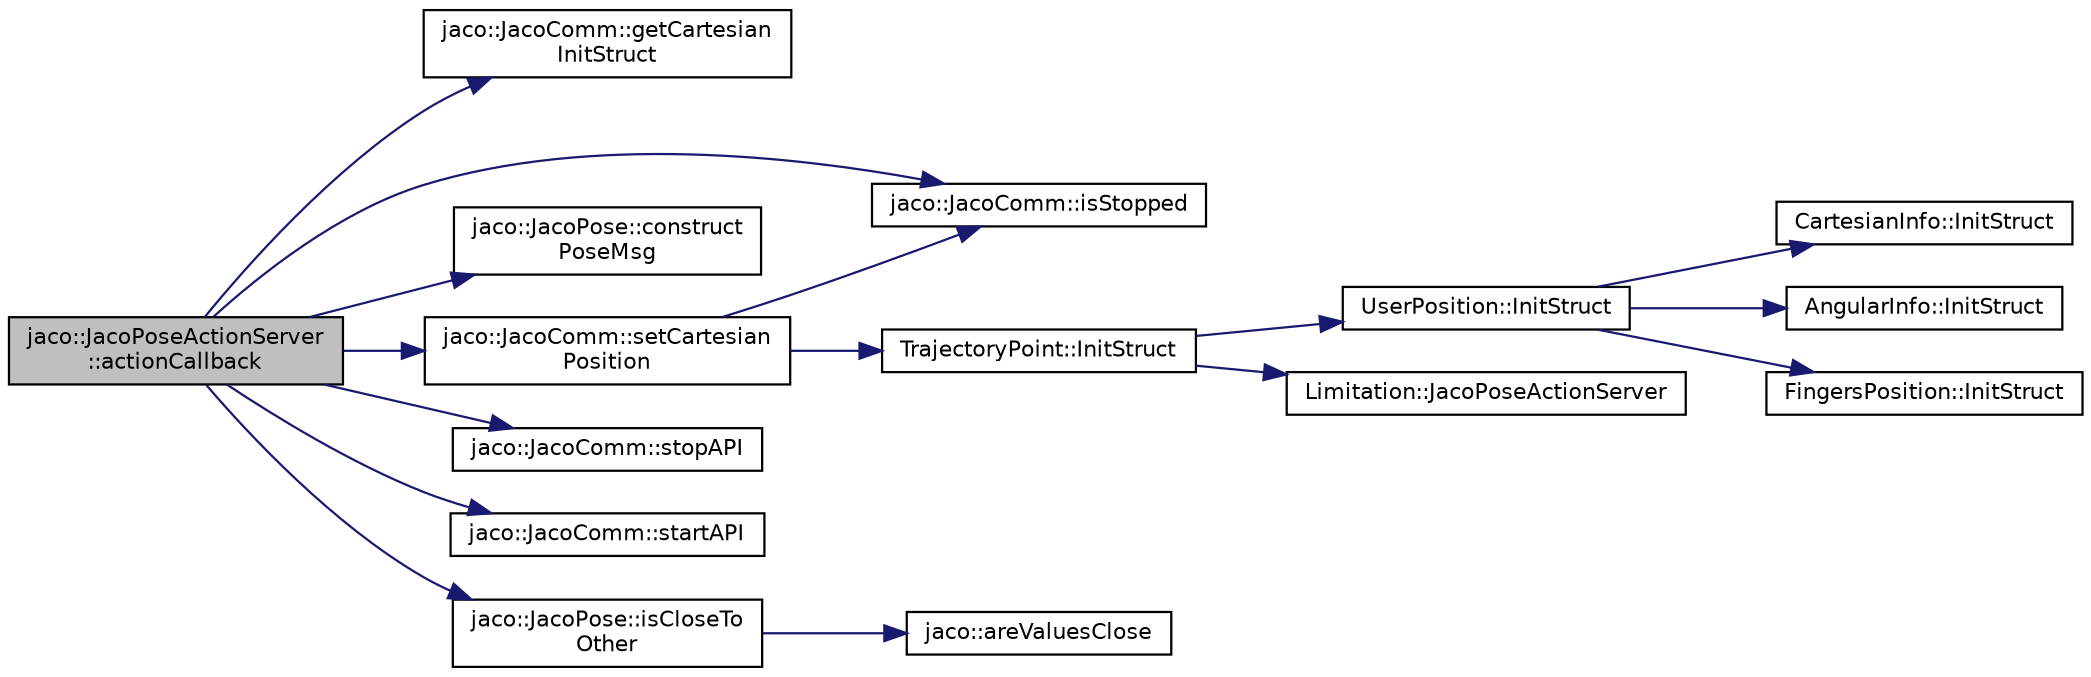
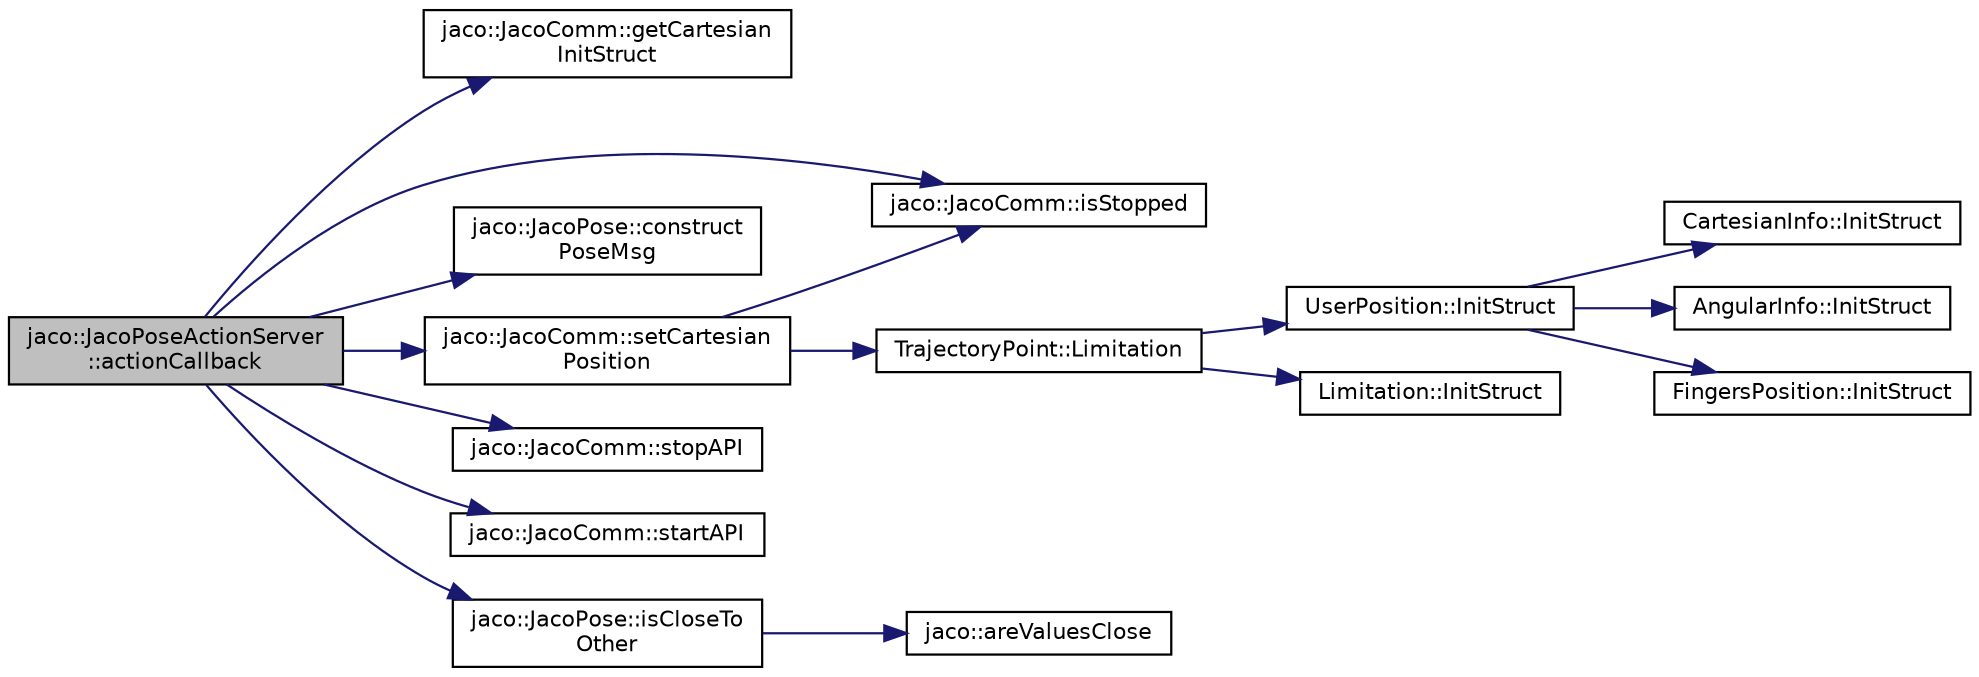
node "TrajectoryPoint::InitStruct": label "TrajectoryPoint::InitStruct" -> "TrajectoryPoint::Limitation"
node "Limitation::JacoPoseActionServer": label "Limitation::JacoPoseActionServer" -> "Limitation::InitStruct"
